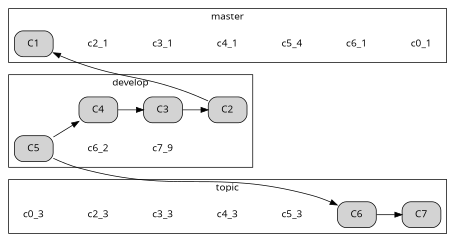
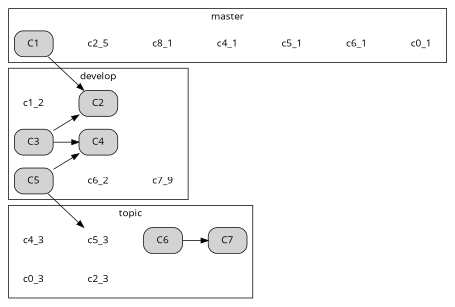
node "c2_1": label "c2_1" -> "c2_5"
node "c3_1": label "c3_1" -> "c8_1"
node "c5_4": label "c5_4" -> "c5_1"
edge "C2" -> "C1": reversed
node "c1_2": added
edge "C4" -> "C3": reversed
edge "C5" -> "C6": now "C5" -> "c5_3"
node "c3_3": removed
